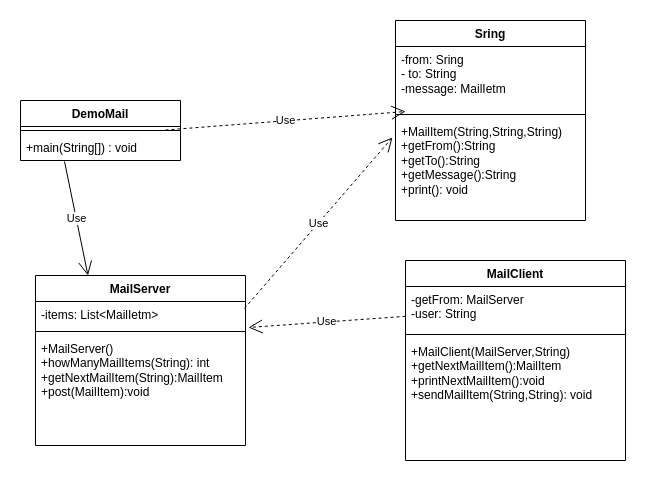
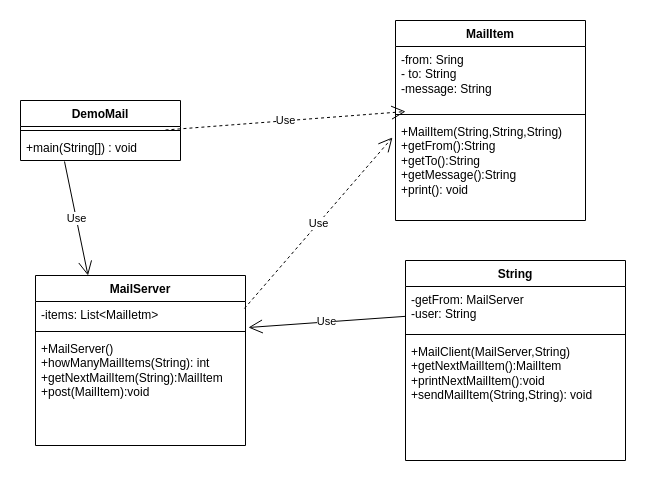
node "Sring": label "Sring" -> "MailItem"
node "-from: Sring - to: String -message: MailIetm": label "-from: Sring - to: String -message: MailIetm" -> "-from: Sring - to: String -message: String"
node "MailClient": label "MailClient" -> "String"
edge "-getFrom: MailServer -user: String" -> "-items: List<MailIetm>": style dashed -> solid
